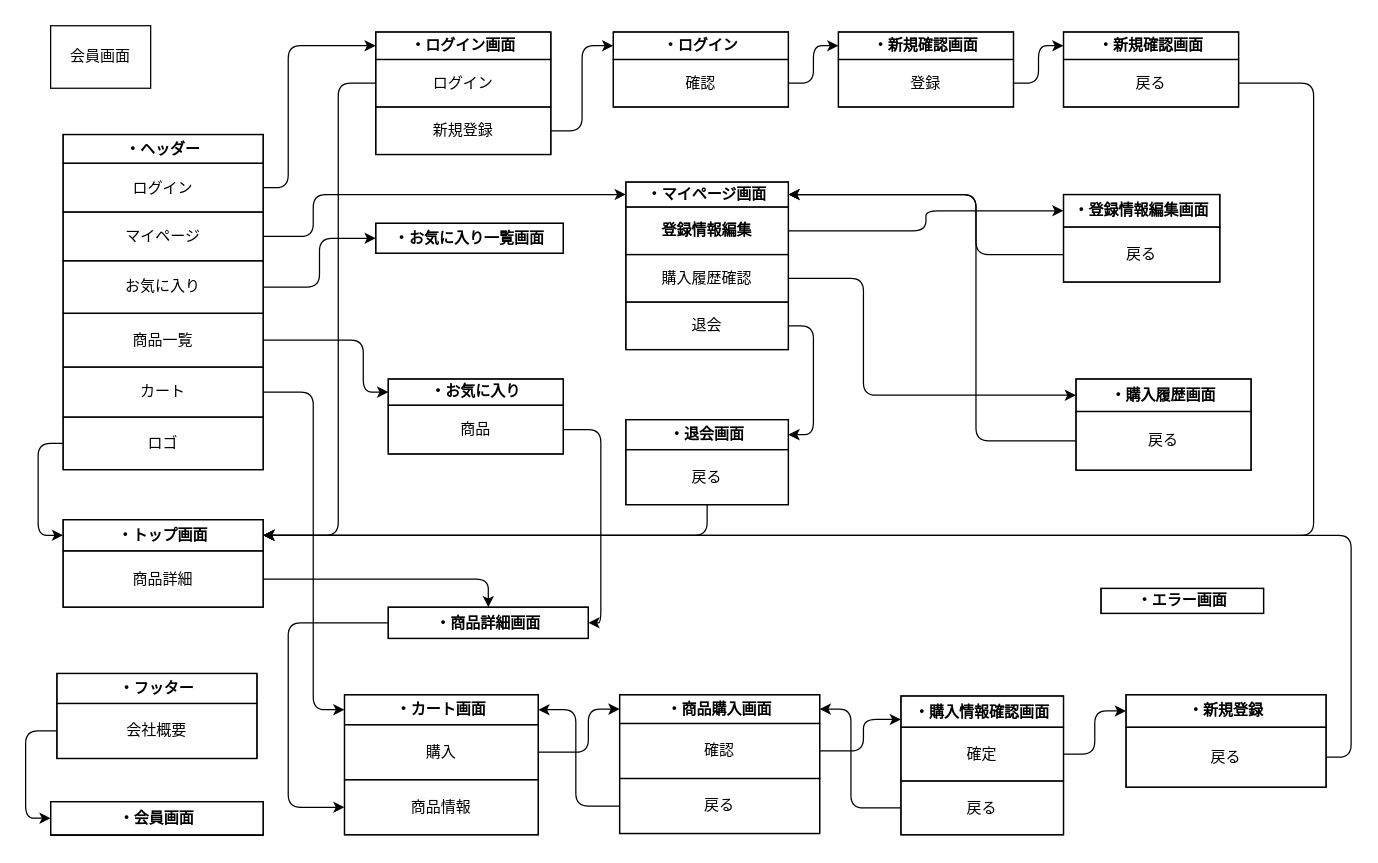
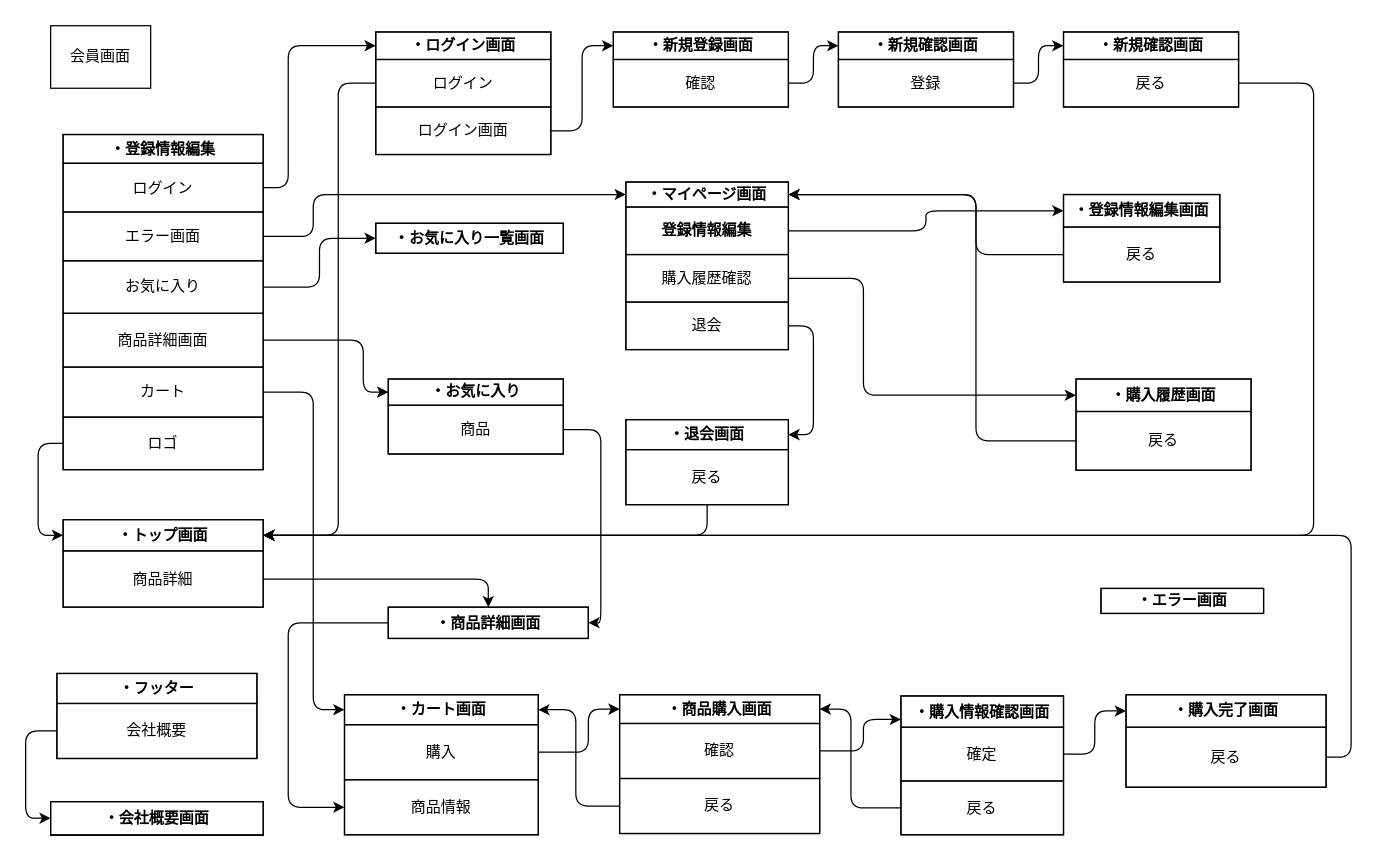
node "・ログイン": label "・ログイン" -> "・新規登録画面"
node "新規登録": label "新規登録" -> "ログイン画面"
node "・ヘッダー": label "・ヘッダー" -> "・登録情報編集"
node "マイページ": label "マイページ" -> "エラー画面"
node "商品一覧": label "商品一覧" -> "商品詳細画面"
node "・新規登録": label "・新規登録" -> "・購入完了画面"
node "・会員画面": label "・会員画面" -> "・会社概要画面"
